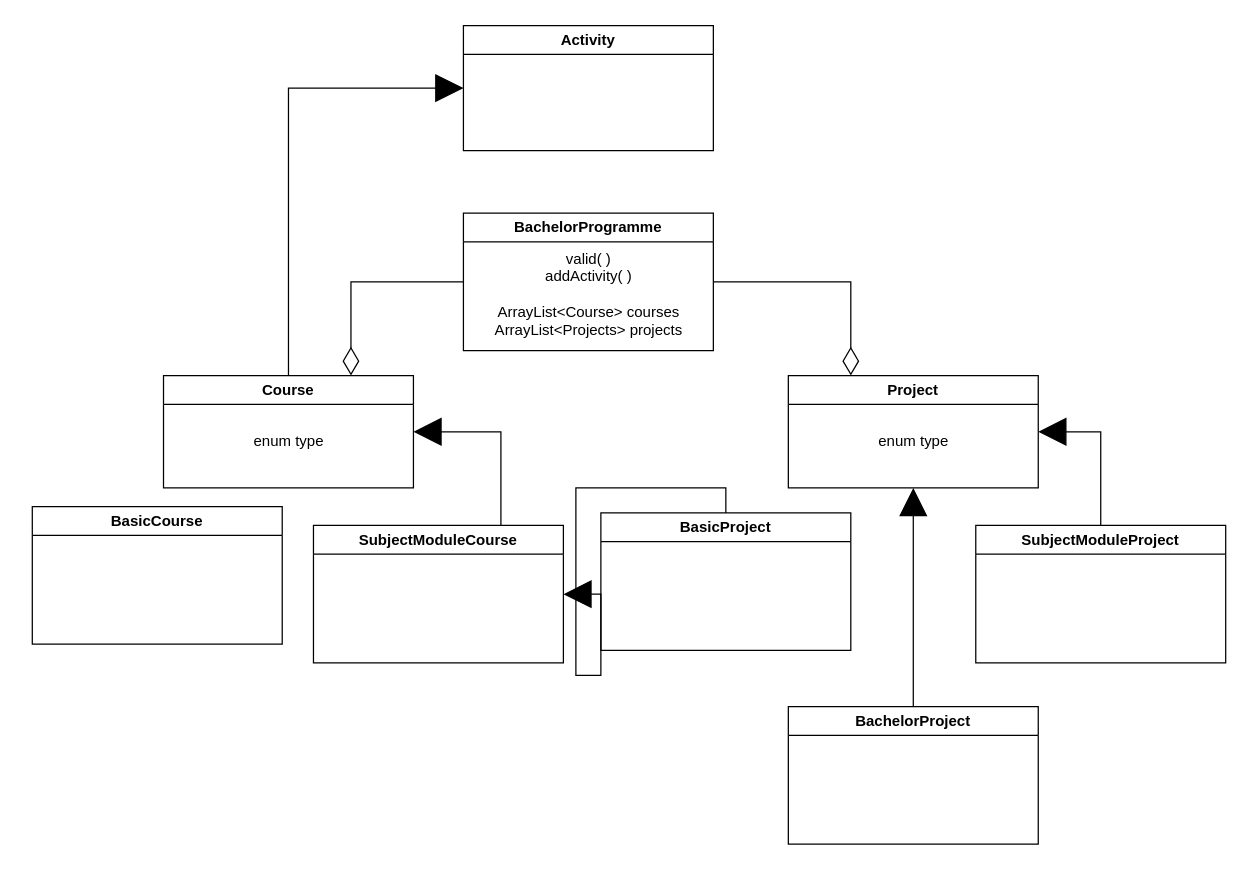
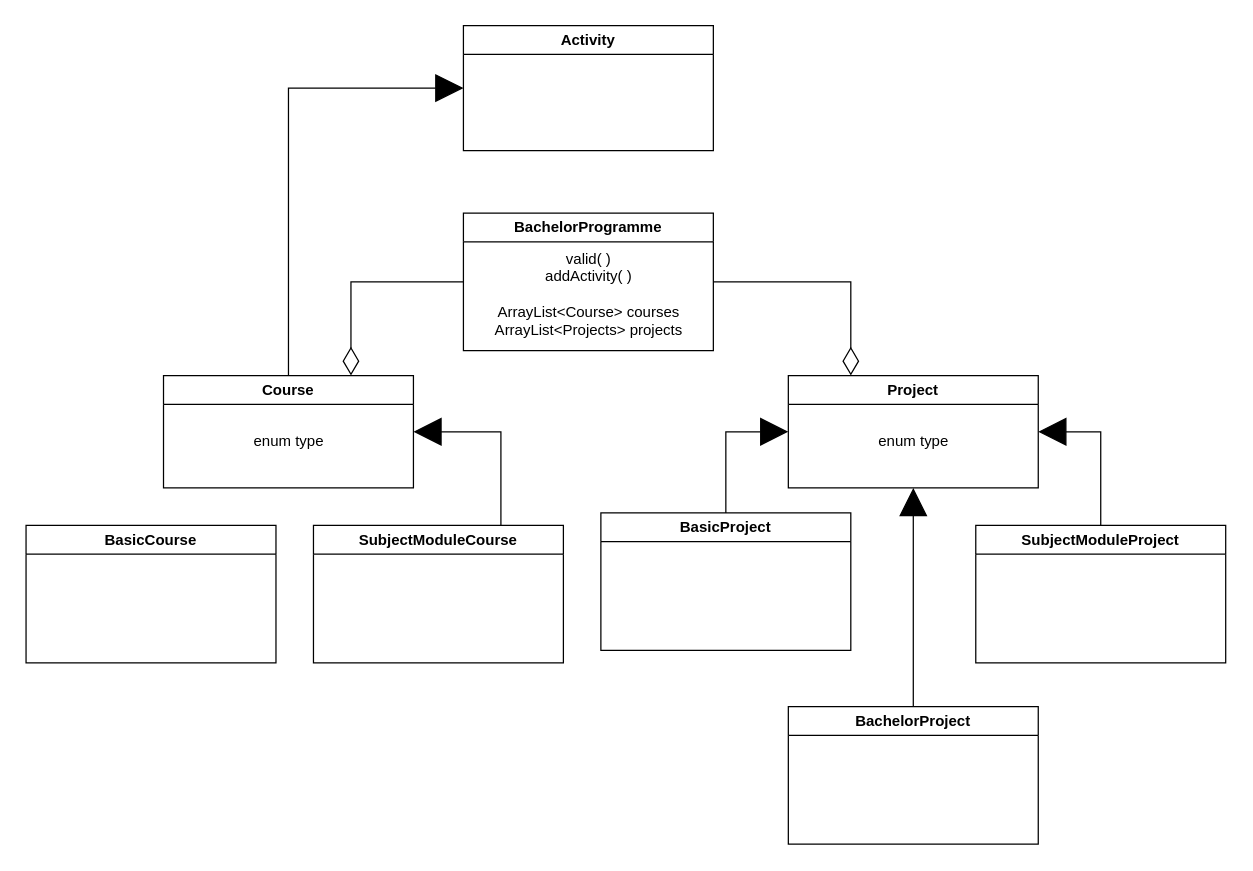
edge "BasicProject" -> "SubjectModuleCourse": now "BasicProject" -> "Project"
node "BasicCourse": moved (157, 576) -> (151, 594)
